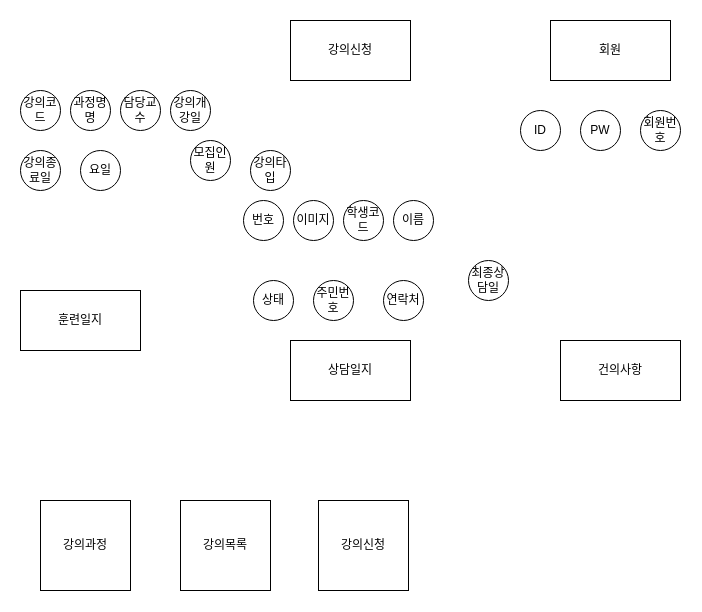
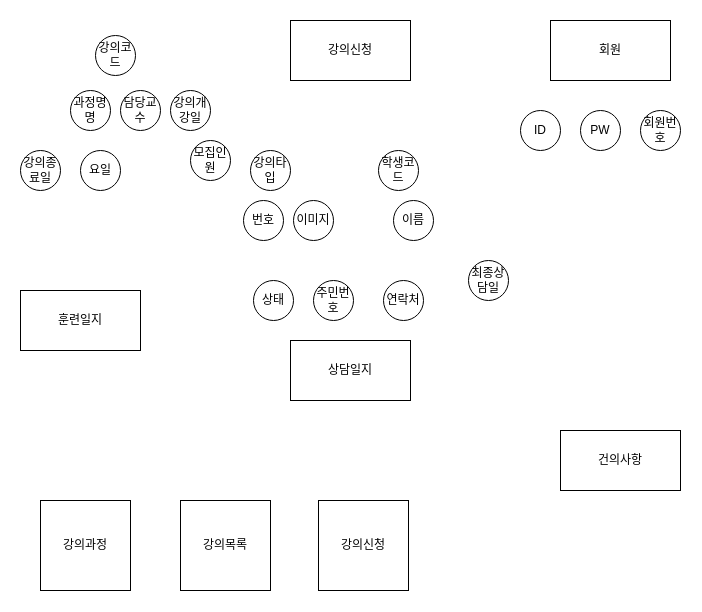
node "강의코드": moved (41, 111) -> (116, 56)
node "학생코드": moved (364, 221) -> (399, 171)
node "건의사항": moved (621, 371) -> (621, 461)
